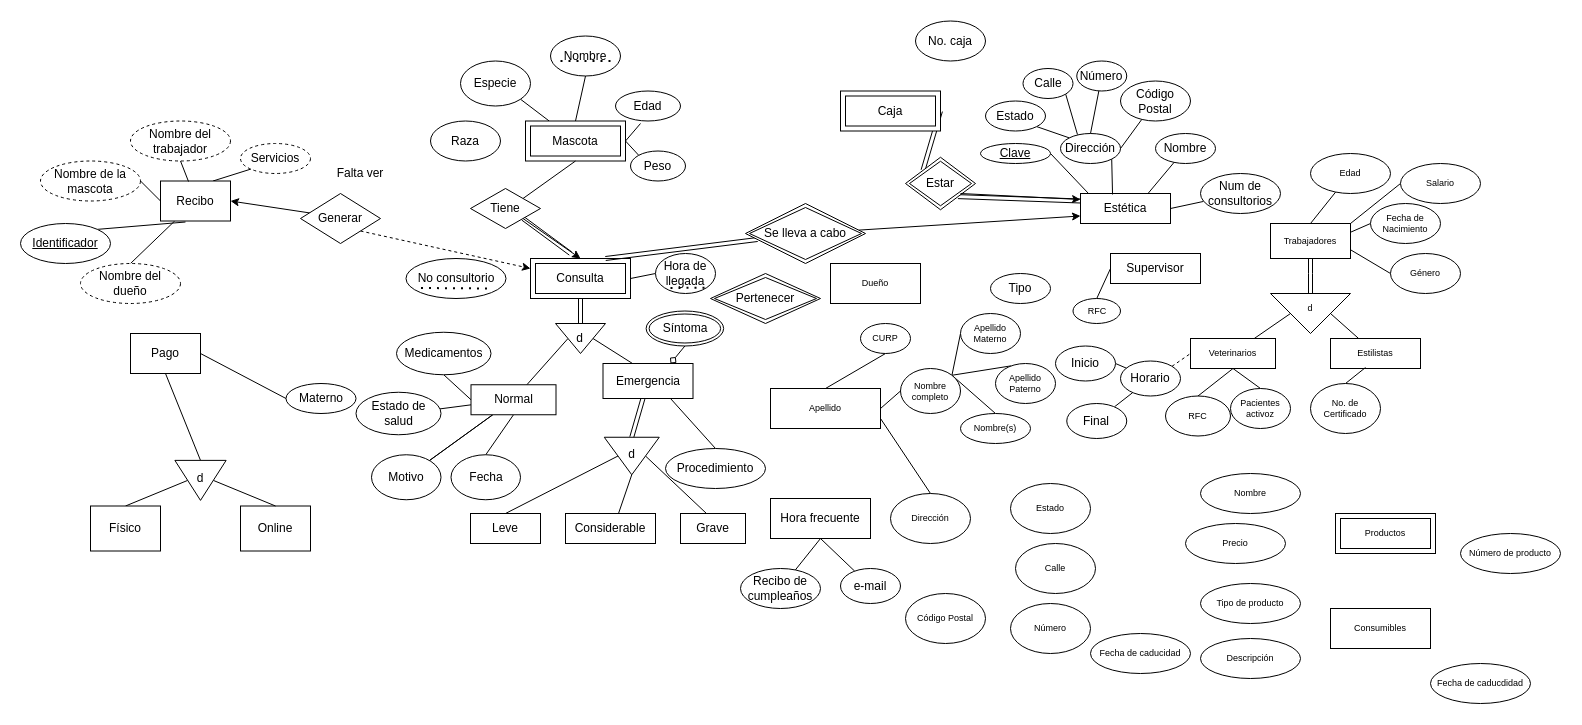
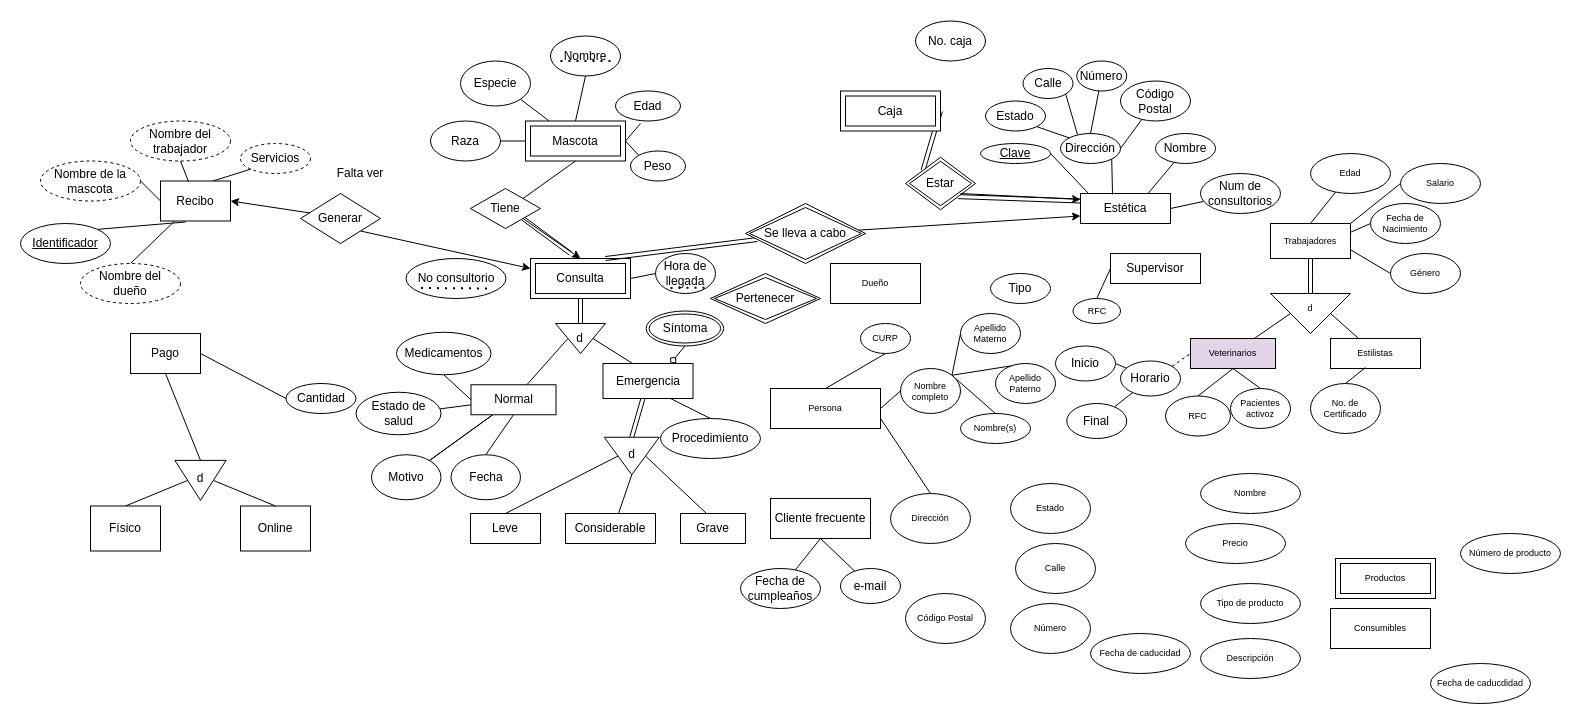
edge "Raza" -- "Mascota": added
edge "Generar" -> "Consulta": style dashed -> solid
node "Veterinarios": fillcolor #ffffff -> #e1d5e7
node "Materno": label "Materno" -> "Cantidad"
node "Apellido": label "Apellido" -> "Persona"
node "Procedimiento": moved (716, 469) -> (711, 439)
node "Hora frecuente": label "Hora frecuente" -> "Cliente frecuente"
node "Productos": moved (1386, 534) -> (1386, 579)
node "Recibo de cumpleaños": label "Recibo de cumpleaños" -> "Fecha de cumpleaños"
